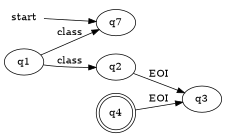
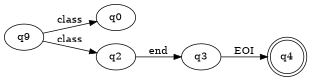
node "start": removed
node "q7": label "q7" -> "q0"
node "q1": label "q1" -> "q9"
edge "q2" -> "q3": label "EOI" -> "end"
edge "q4" -> "q3": reversed
